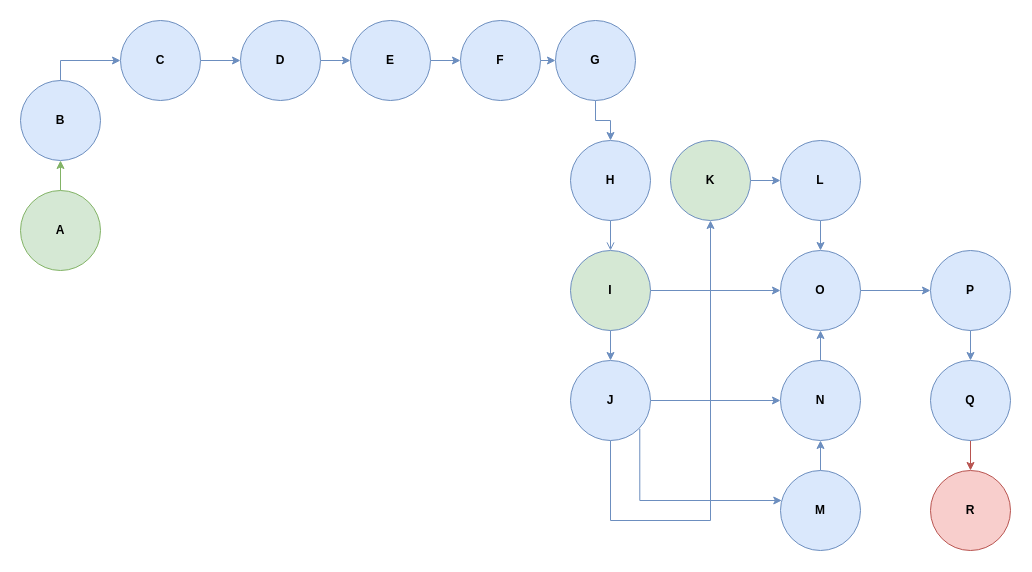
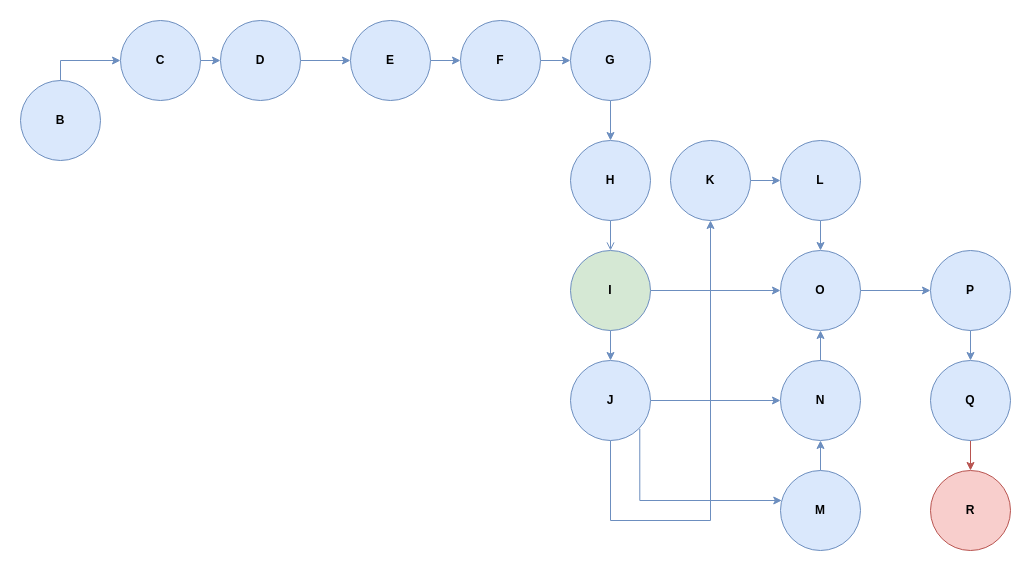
node "D": moved (281, 61) -> (261, 61)
node "G": moved (596, 61) -> (611, 61)
edge "A" -> "B": removed
node "K": fillcolor #d5e8d4 -> #dae8fc
node "A": removed
